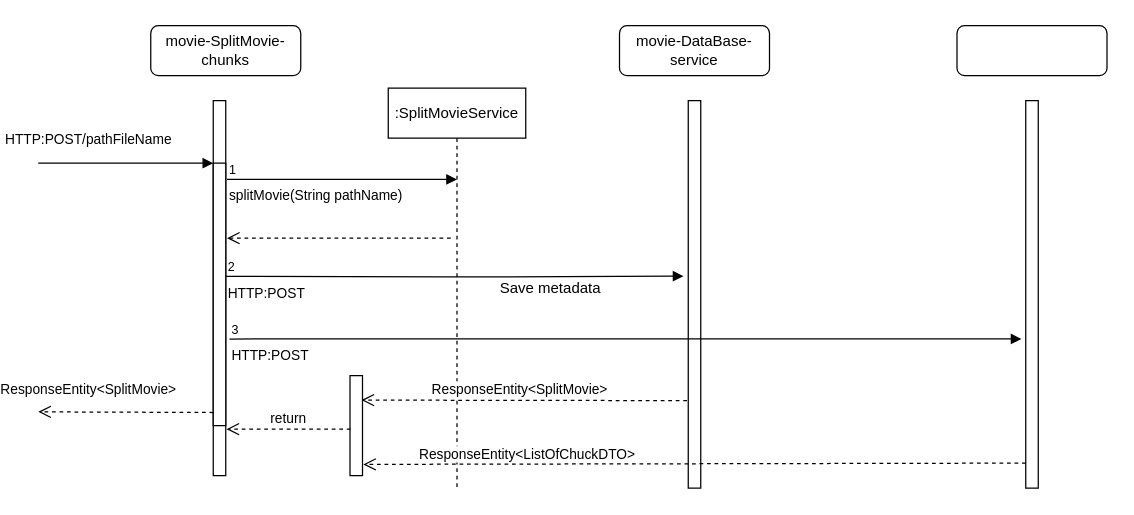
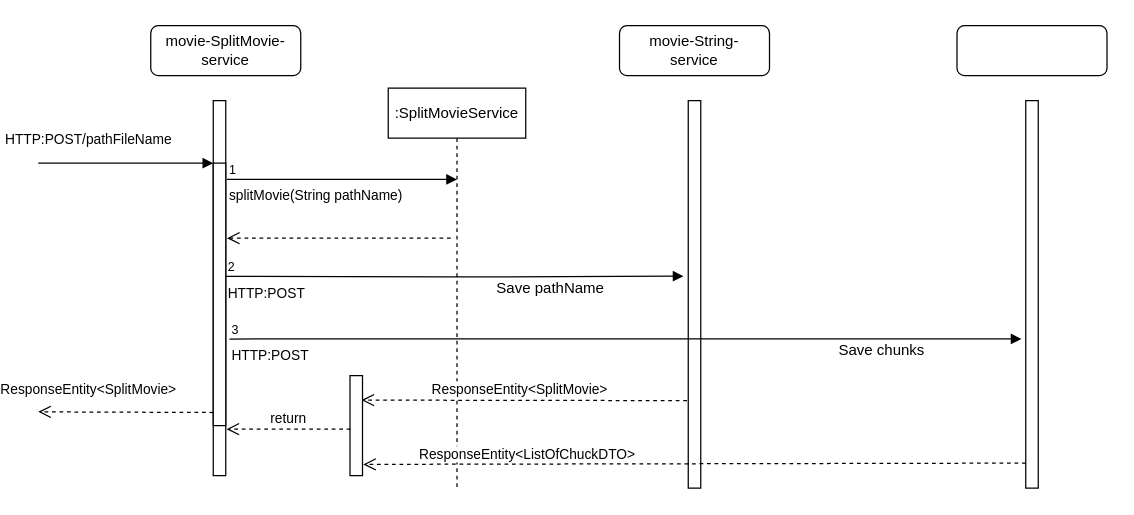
node "movie-SplitMovie-chunks": label "movie-SplitMovie-chunks" -> "movie-SplitMovie-service"
node "movie-DataBase-service": label "movie-DataBase-service" -> "movie-String-service"
node "Save metadata": label "Save metadata" -> "Save pathName"
node "Save chunks": added
